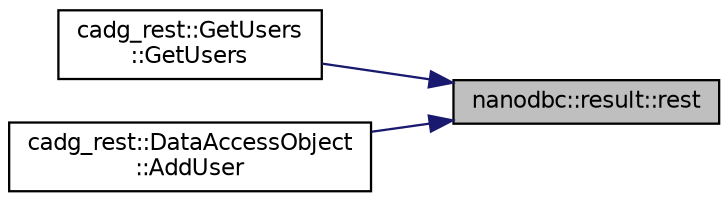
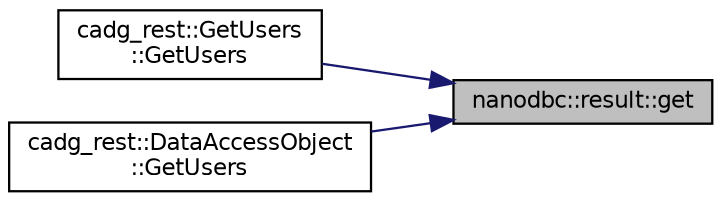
node "nanodbc::result::rest": label "nanodbc::result::rest" -> "nanodbc::result::get"
node "cadg_rest::DataAccessObject ::AddUser": label "cadg_rest::DataAccessObject ::AddUser" -> "cadg_rest::DataAccessObject ::GetUsers"
